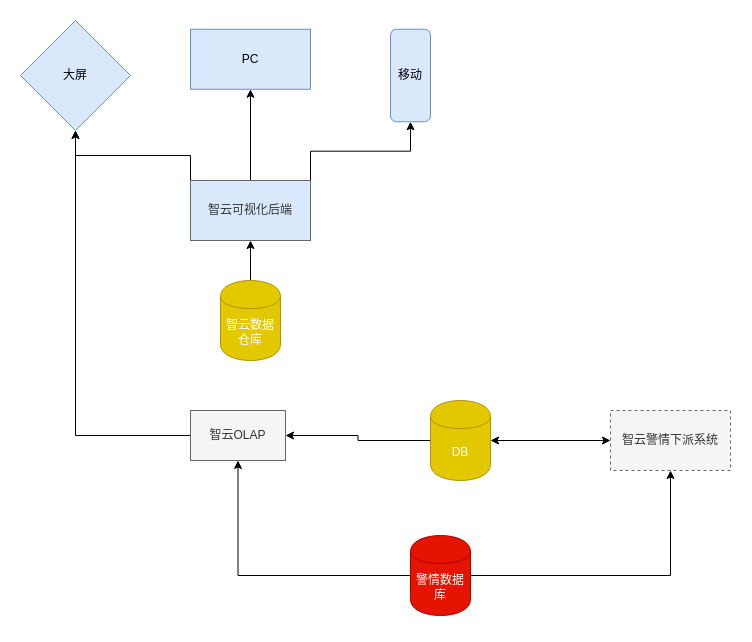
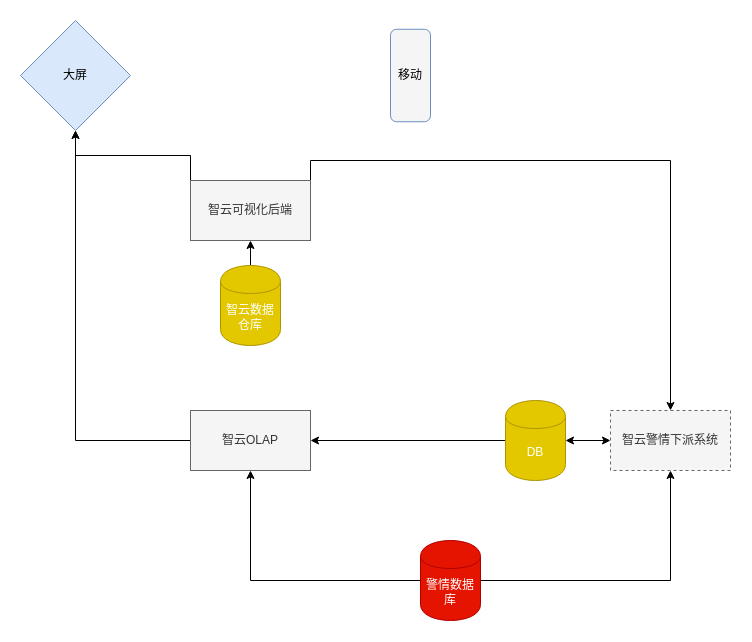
node "PC": removed
node "移动": fillcolor #dae8fc -> #f5f5f5
edge "智云可视化后端" -> "PC": removed
edge "智云可视化后端" -> "移动": now "智云可视化后端" -> "智云警情下派系统"
node "智云可视化后端": fillcolor #dae8fc -> #f5f5f5
node "智云数据仓库": moved (251, 321) -> (251, 306)
node "智云OLAP": size 95x50 -> 120x60
node "DB": moved (461, 441) -> (536, 441)
node "警情数据库": moved (441, 576) -> (451, 581)
